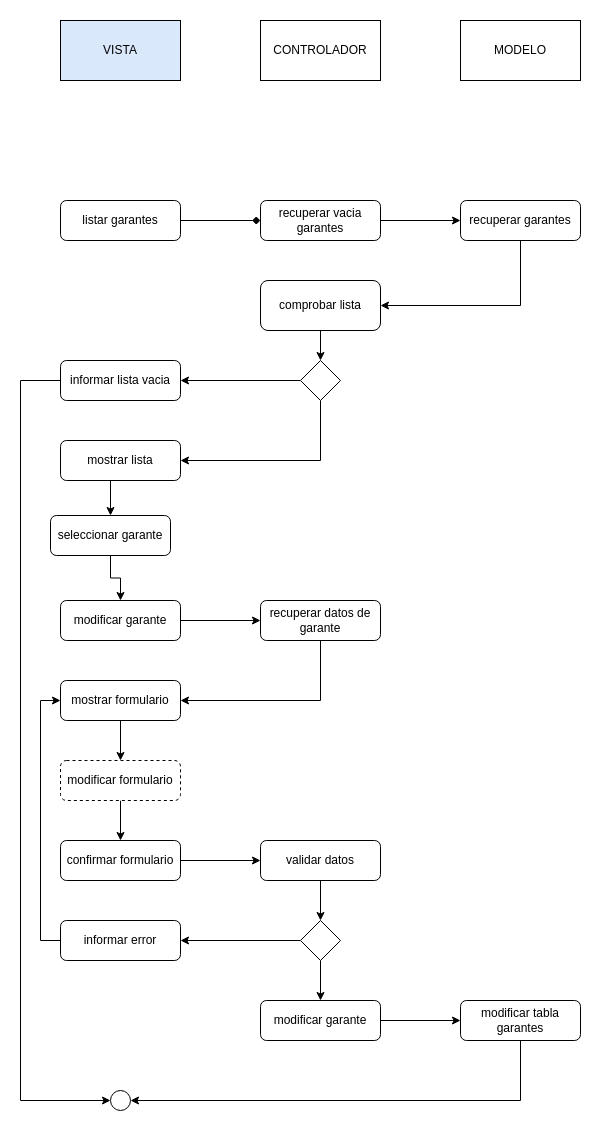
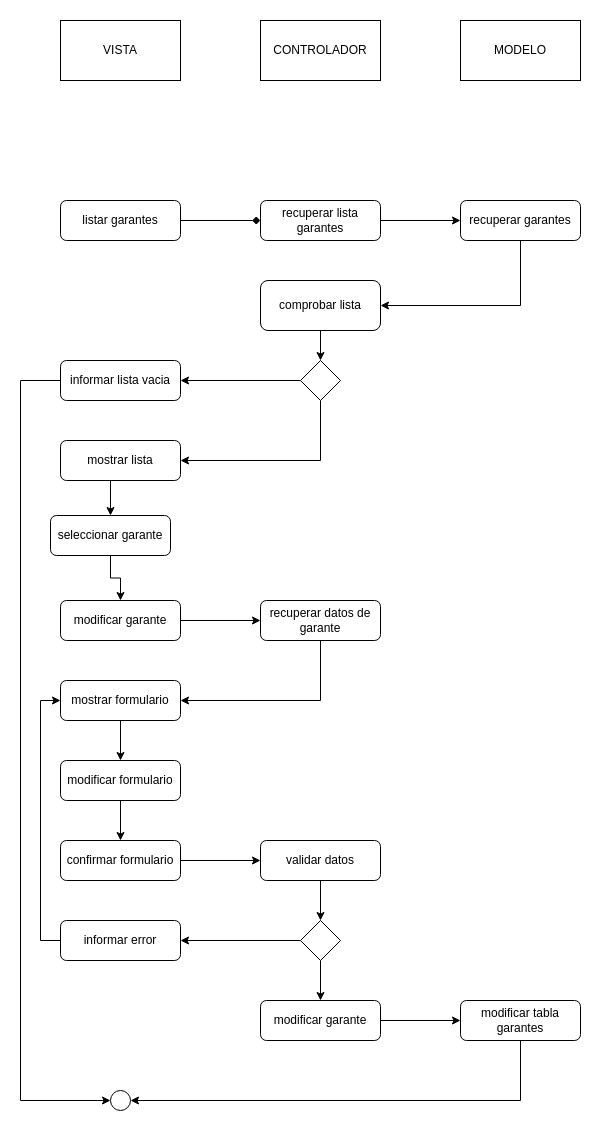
node "VISTA": fillcolor #dae8fc -> #ffffff
node "recuperar vacia garantes": label "recuperar vacia garantes" -> "recuperar lista garantes"
node "modificar formulario": style dashed -> solid
